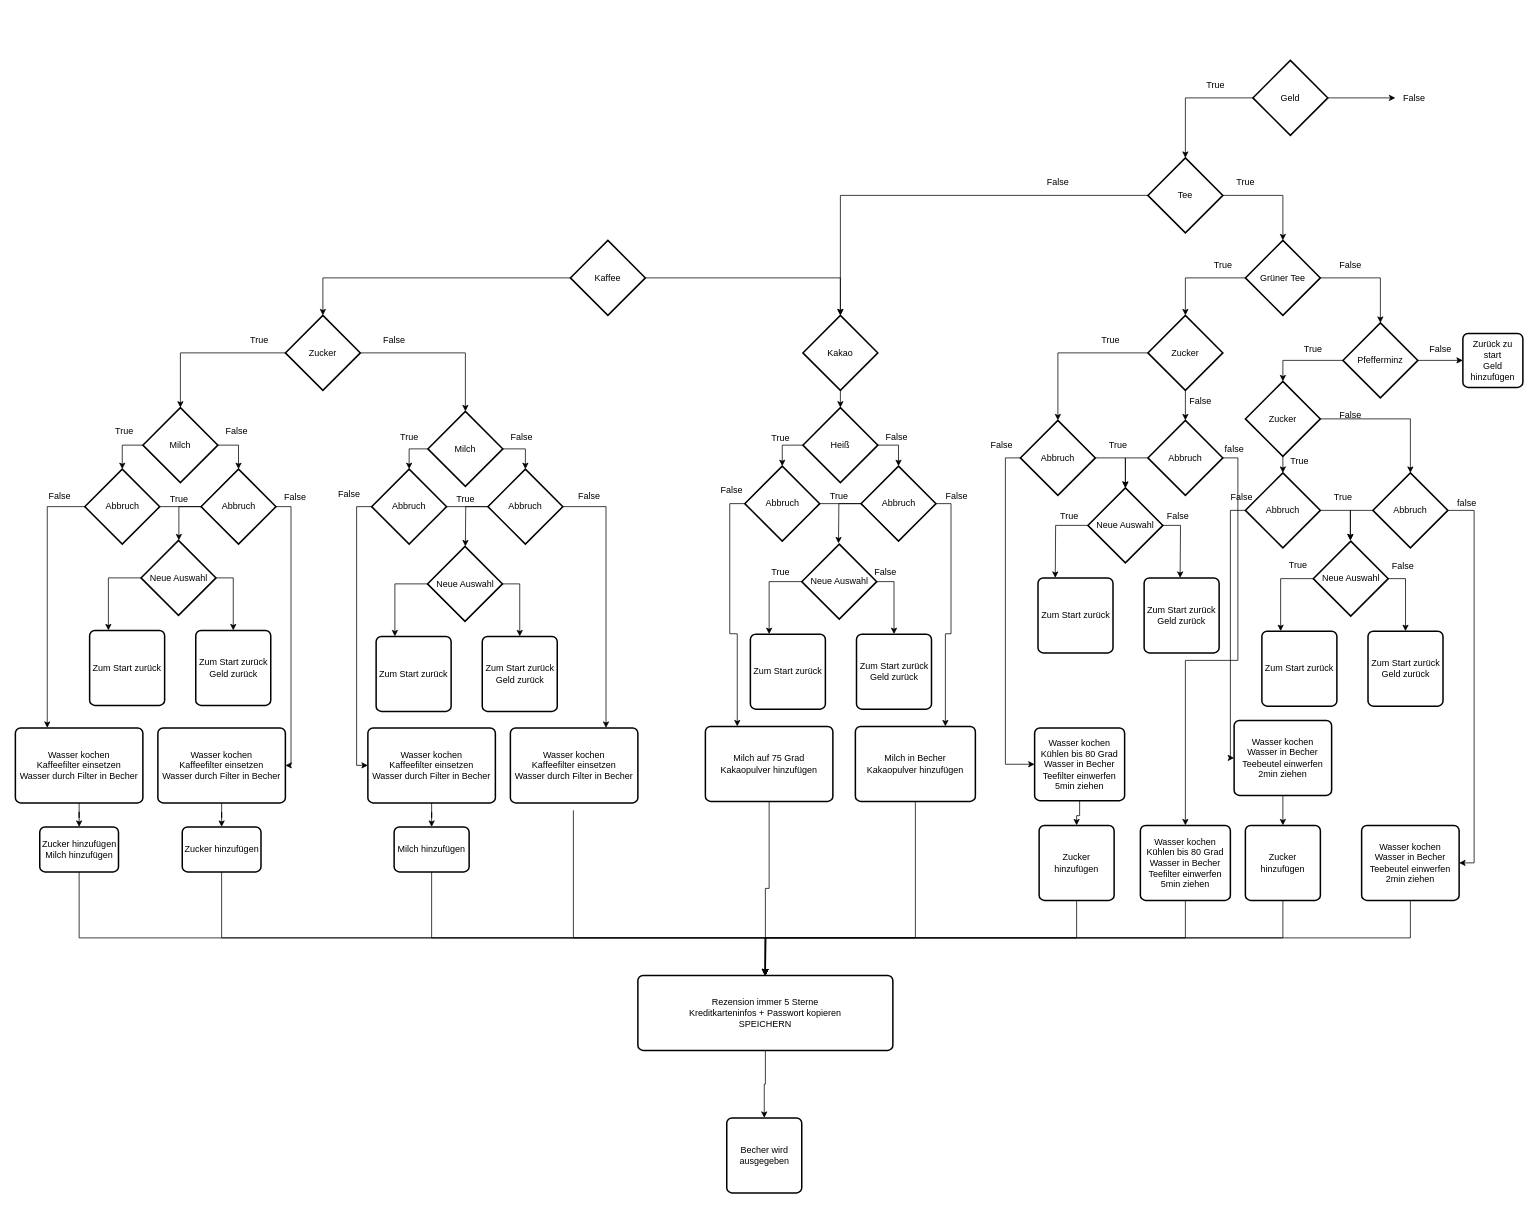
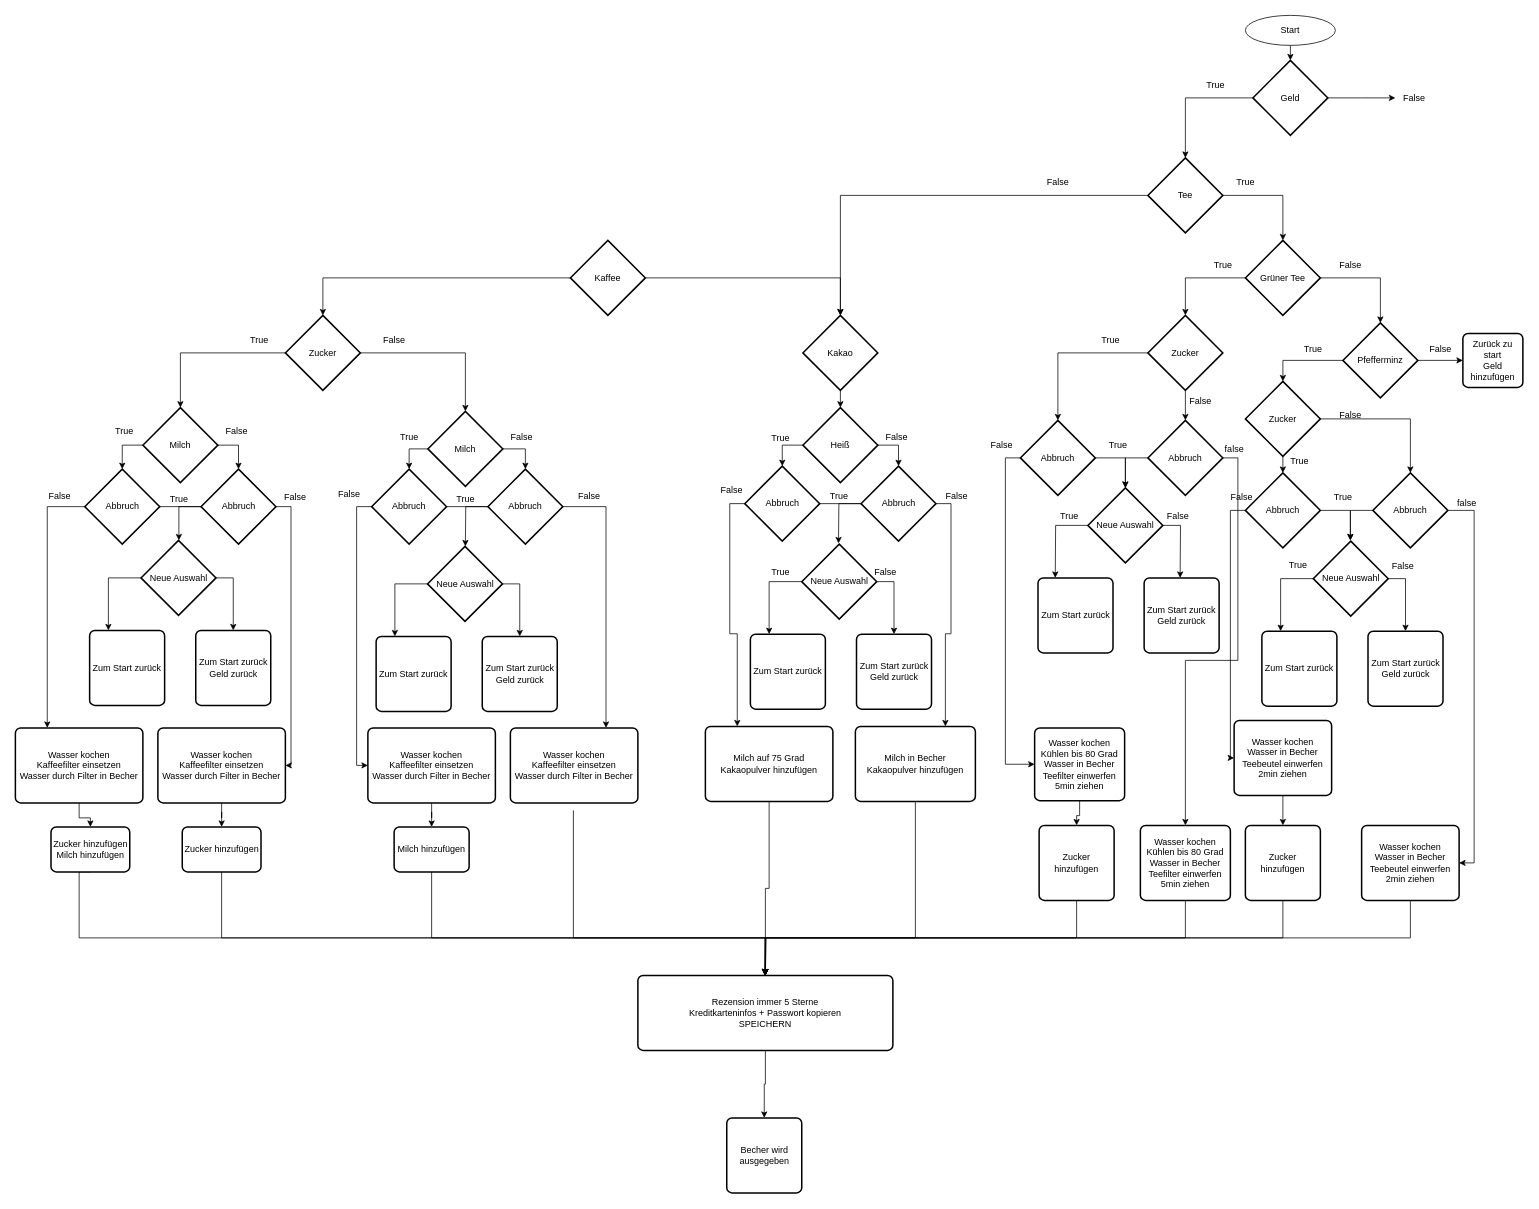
node "Start": added
edge "Start" -> "Geld": added
node "Zucker hinzufügen Milch hinzufügen": moved (79, 849) -> (90, 849)
